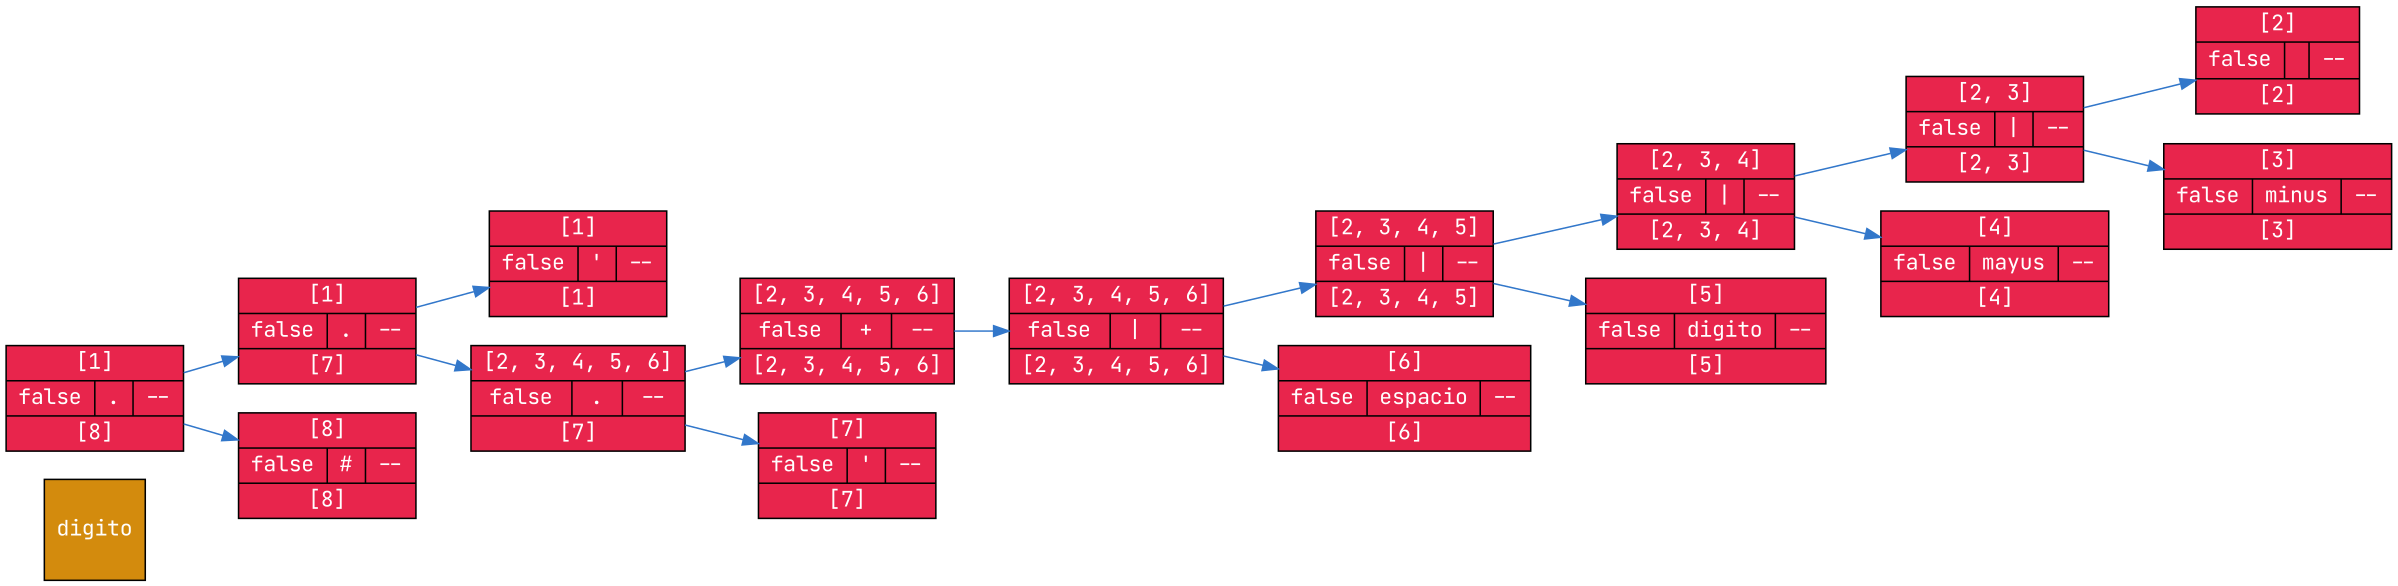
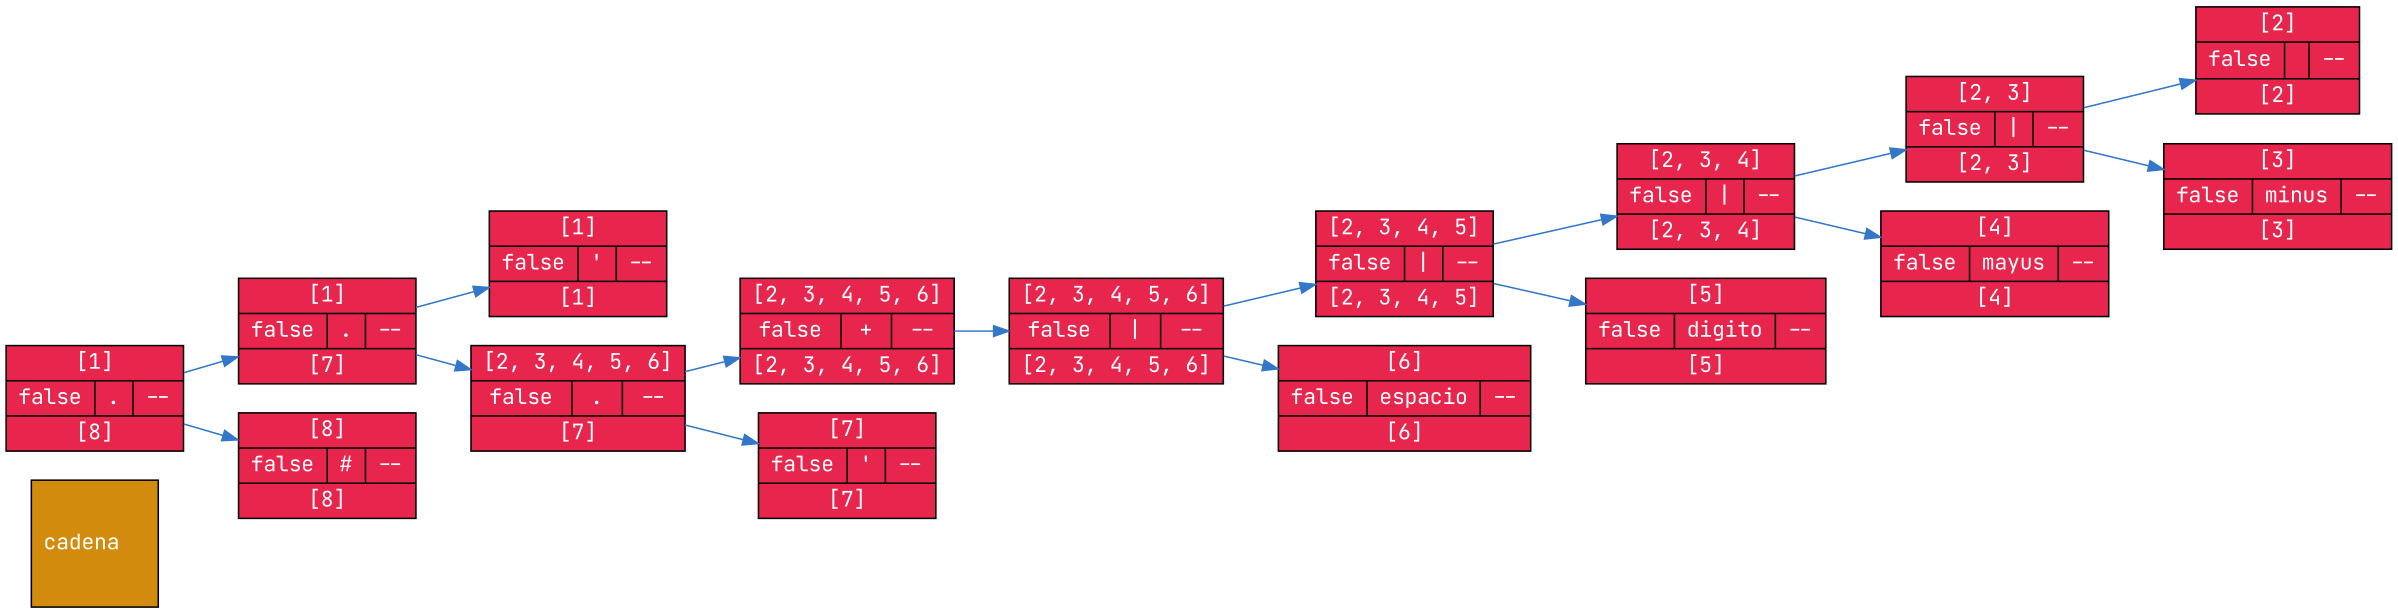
node "digito": label "digito" -> "cadena"
